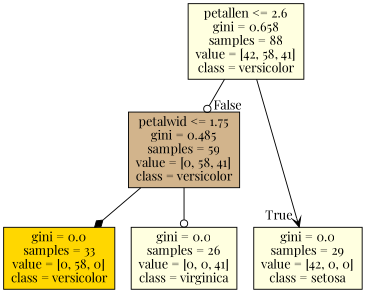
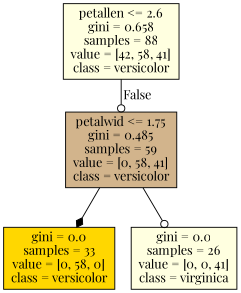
node "gini = 0.0 samples = 29 value = [42, 0, 0] class = setosa": removed
